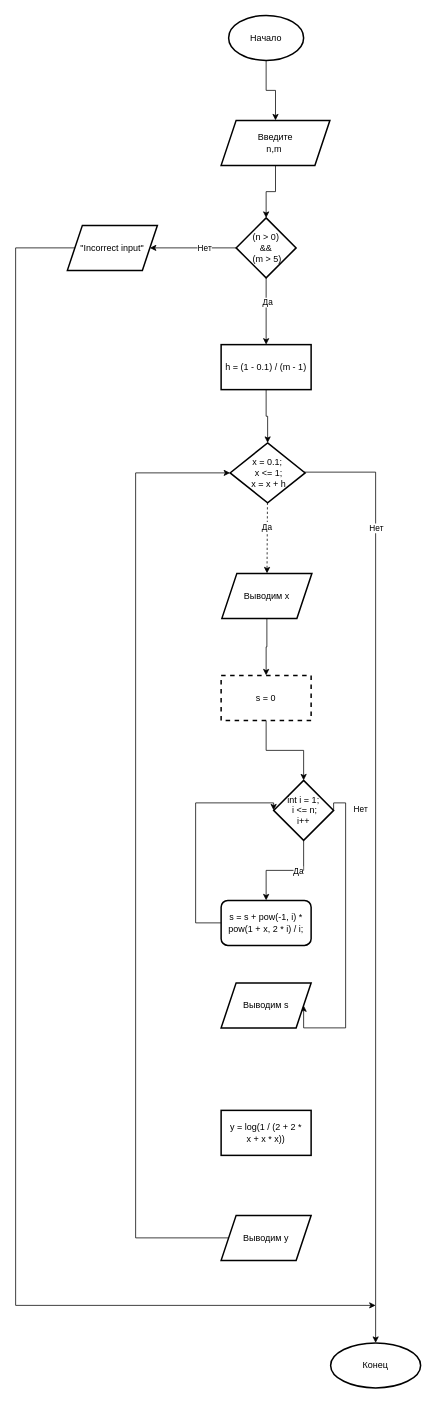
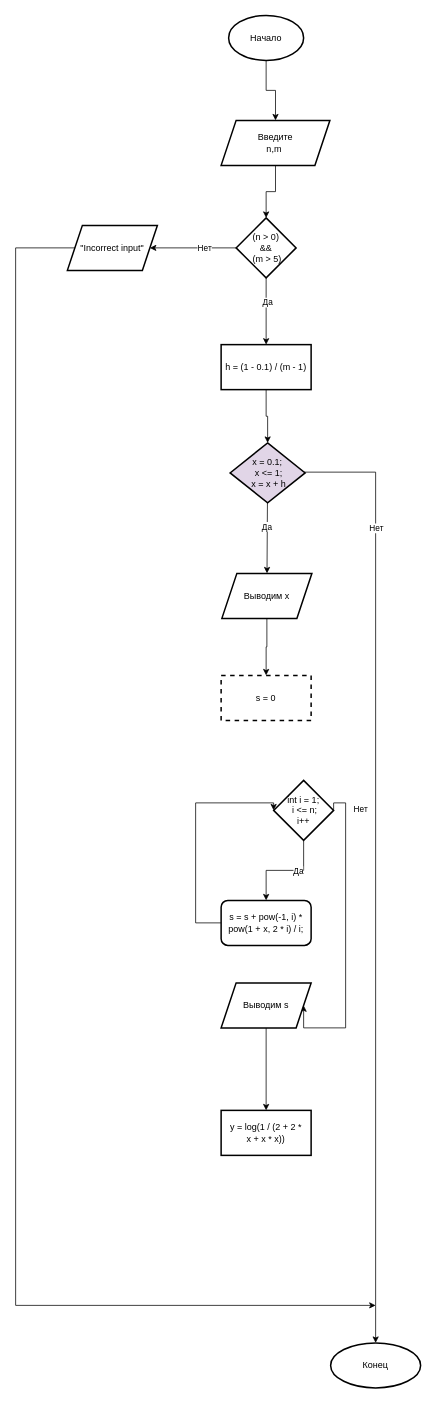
node "x = 0.1; x <= 1; x = x + h": fillcolor #ffffff -> #e1d5e7
edge "x = 0.1; x <= 1; x = x + h" -> "Выводим x": style dashed -> solid
edge "s = 0" -> "int i = 1; i <= n; i++": removed
edge "Выводим у" -> "x = 0.1; x <= 1; x = x + h": removed
edge "Выводим s" -> "y = log(1 / (2 + 2 * x + x * x))": added
node "Выводим у": removed
